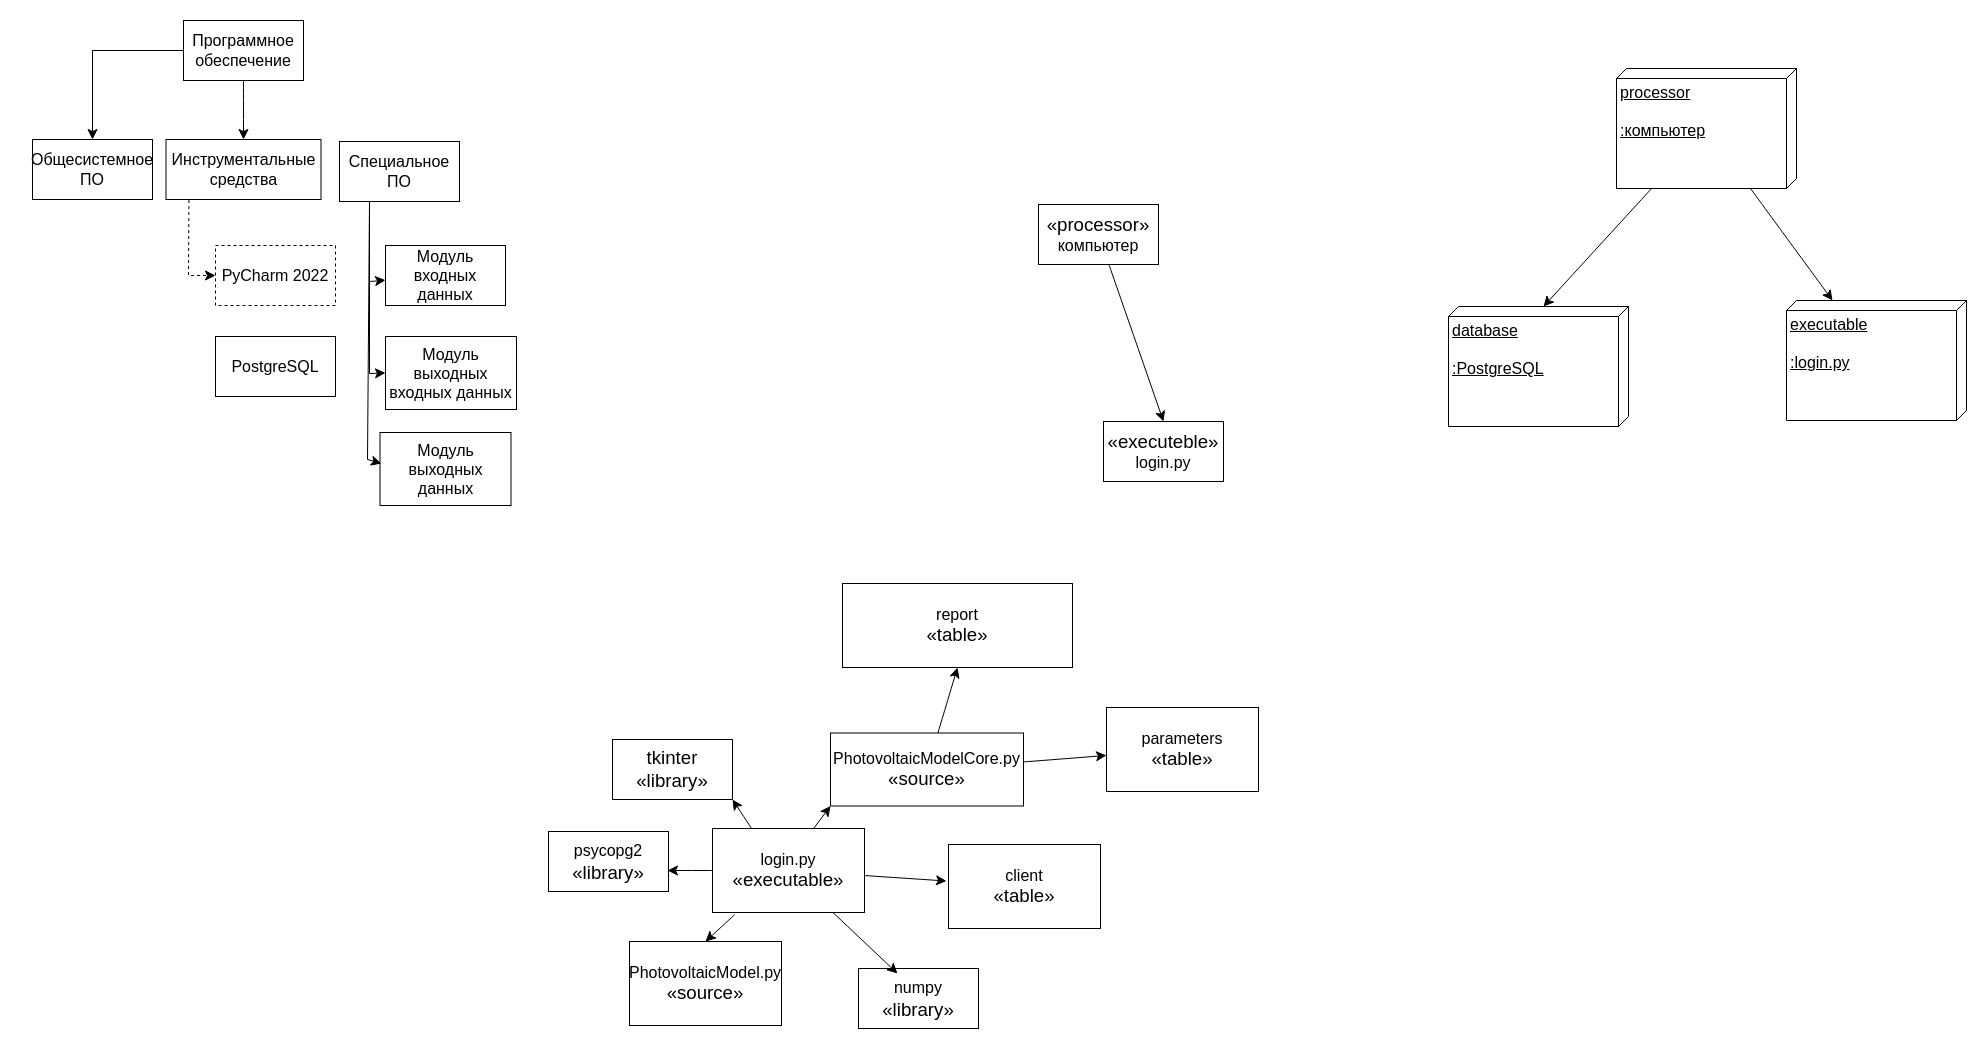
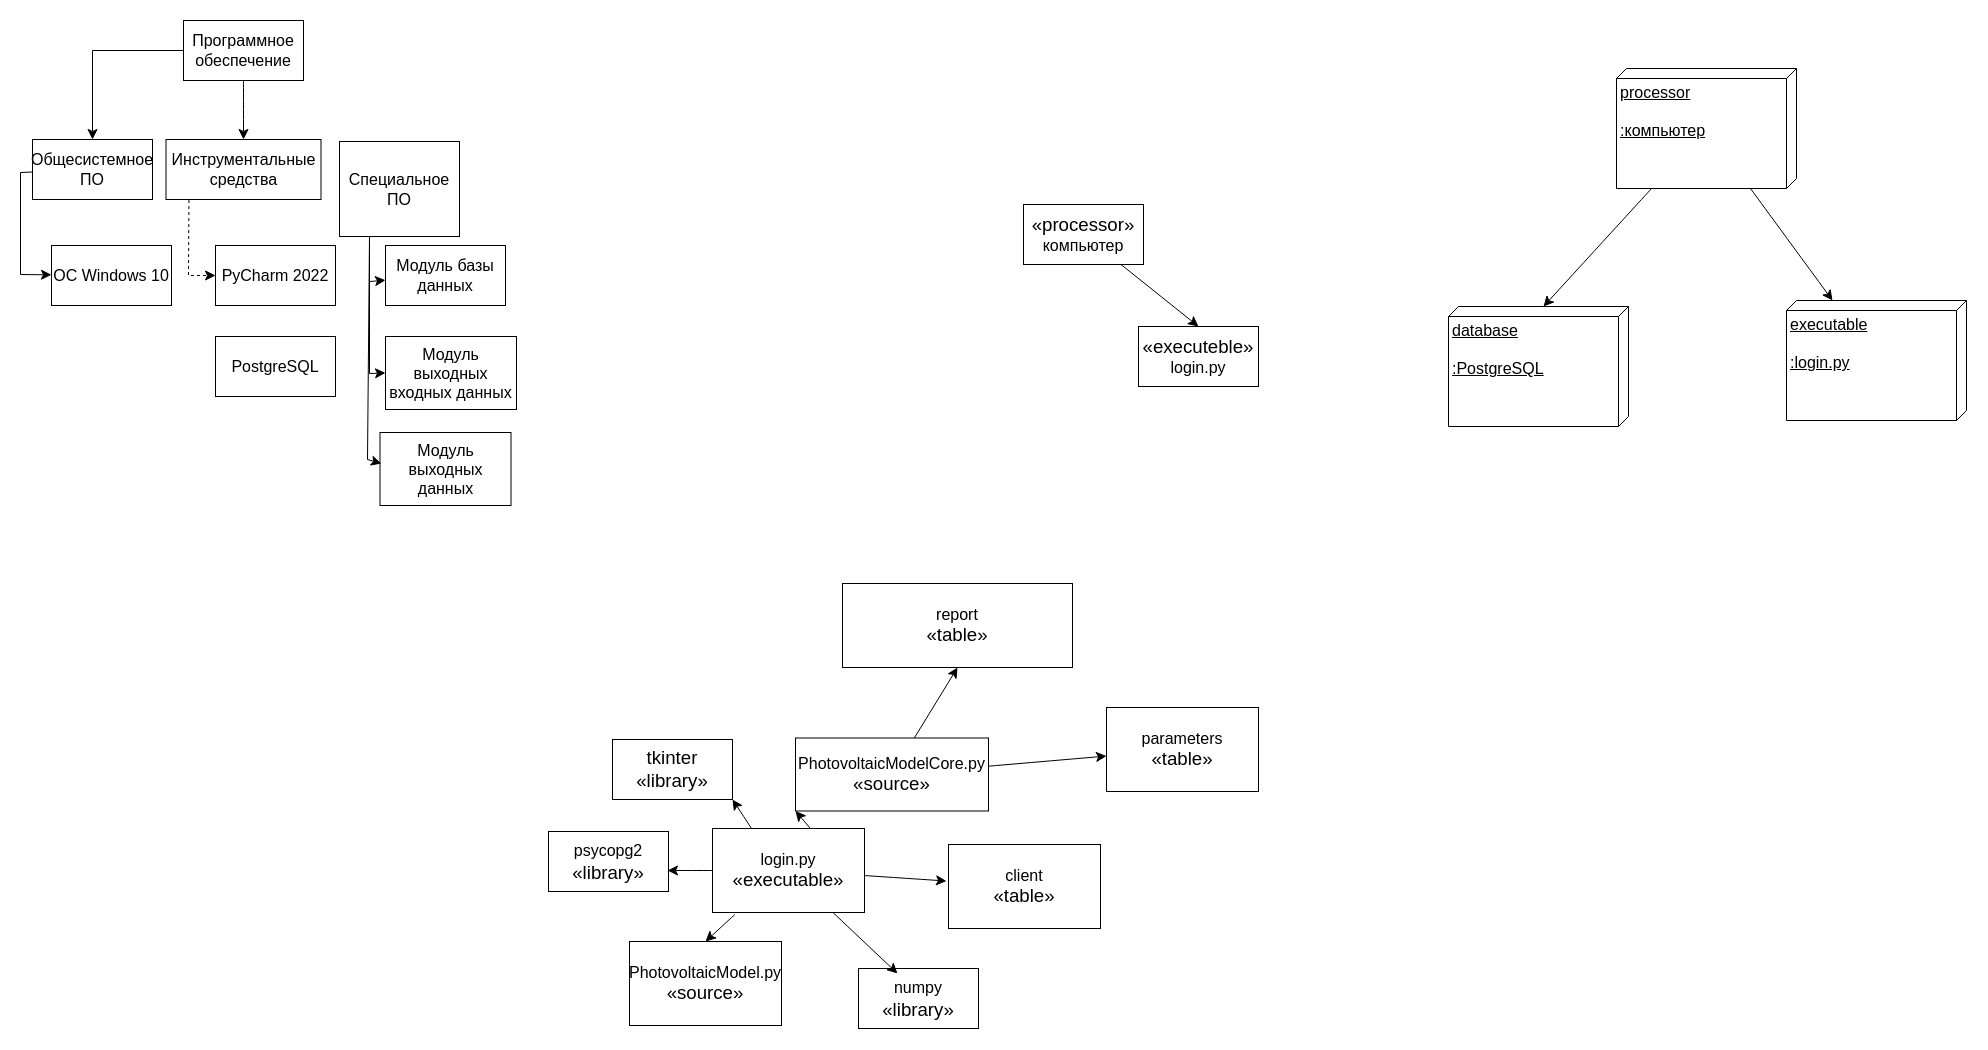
node "Специальное ПО": size 120x60 -> 120x95
edge "Общесистемное ПО" -> "ОС Windows 10": added
node "«processor» компьютер": moved (1099, 235) -> (1084, 235)
node "ОС Windows 10": added
node "PyCharm 2022": style dashed -> solid
node "Модуль входных данных": label "Модуль входных данных" -> "Модуль базы данных"
node "«executeble» login.py": moved (1164, 452) -> (1199, 357)
node "PhotovoltaicModelCore.py «source»": moved (927, 770) -> (892, 775)
